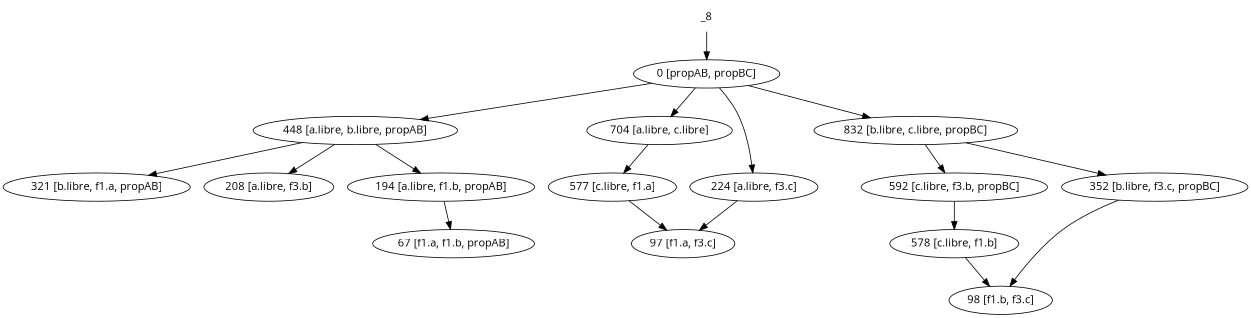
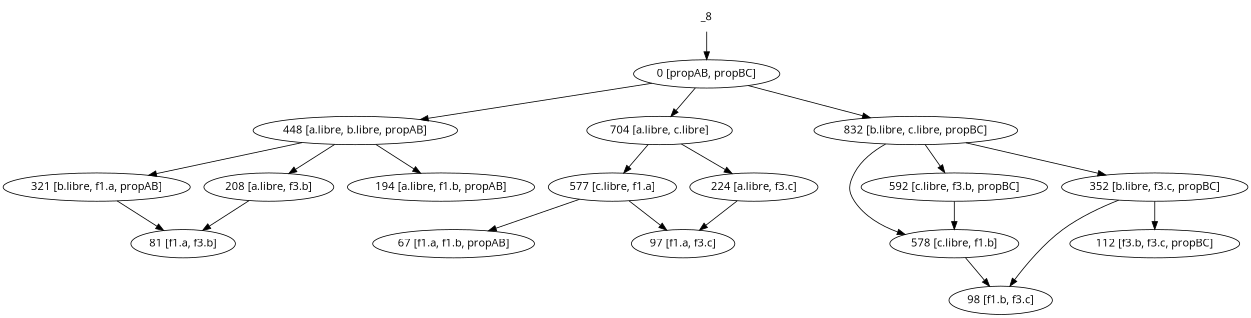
edge "0 [propAB, propBC]" -> "224 [a.libre, f3.c]": now "704 [a.libre, c.libre]" -> "224 [a.libre, f3.c]"
edge "832 [b.libre, c.libre, propBC]" -> "578 [c.libre, f1.b]": added
edge "194 [a.libre, f1.b, propAB]" -> "67 [f1.a, f1.b, propAB]": now "577 [c.libre, f1.a]" -> "67 [f1.a, f1.b, propAB]"
node "81 [f1.a, f3.b]": added
node "112 [f3.b, f3.c, propBC]": added
